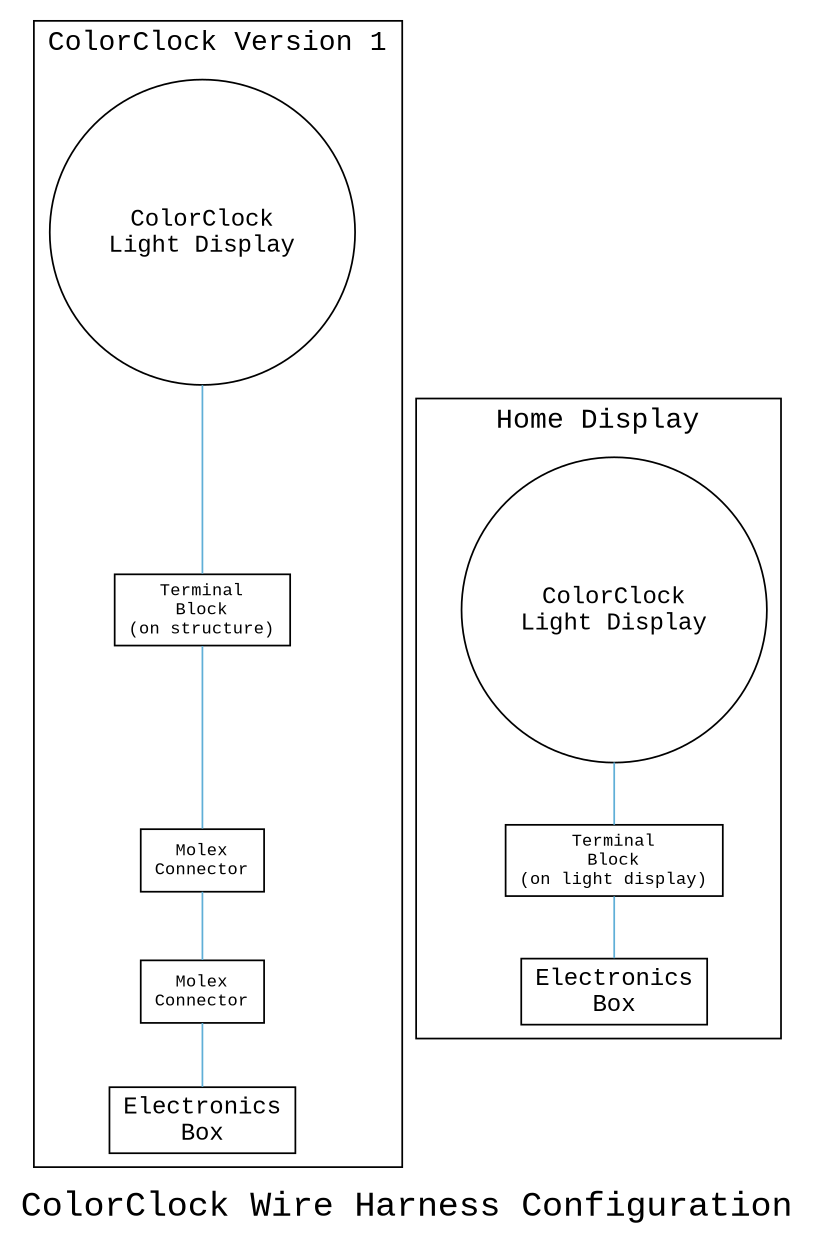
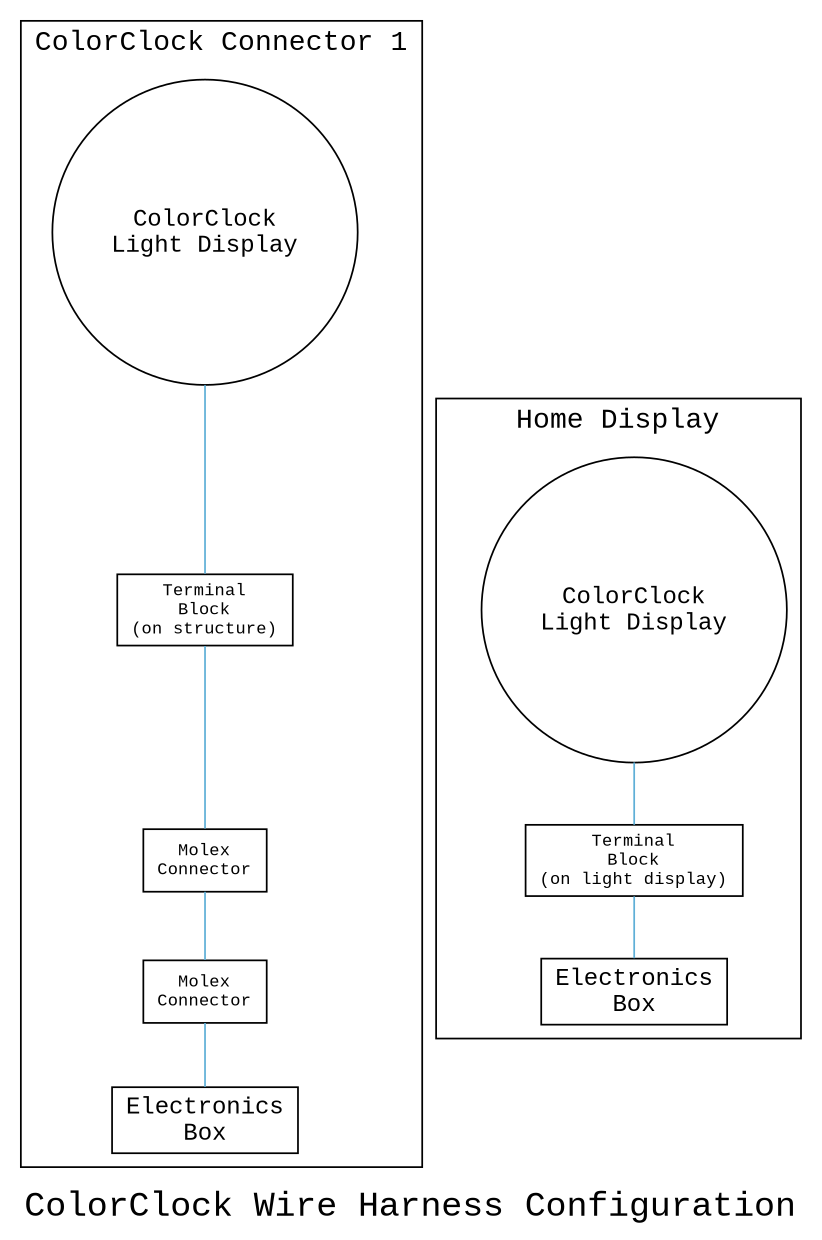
cluster "ColorClock Version 1": label "ColorClock Version 1" -> "ColorClock Connector 1"
